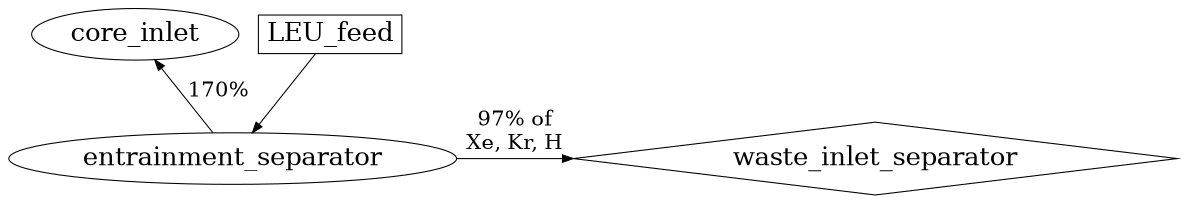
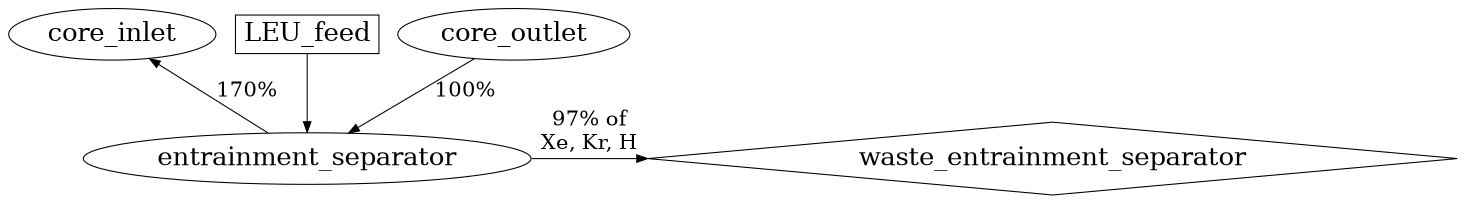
node "core_outlet": added
node "waste_inlet_separator": label "waste_inlet_separator" -> "waste_entrainment_separator"
